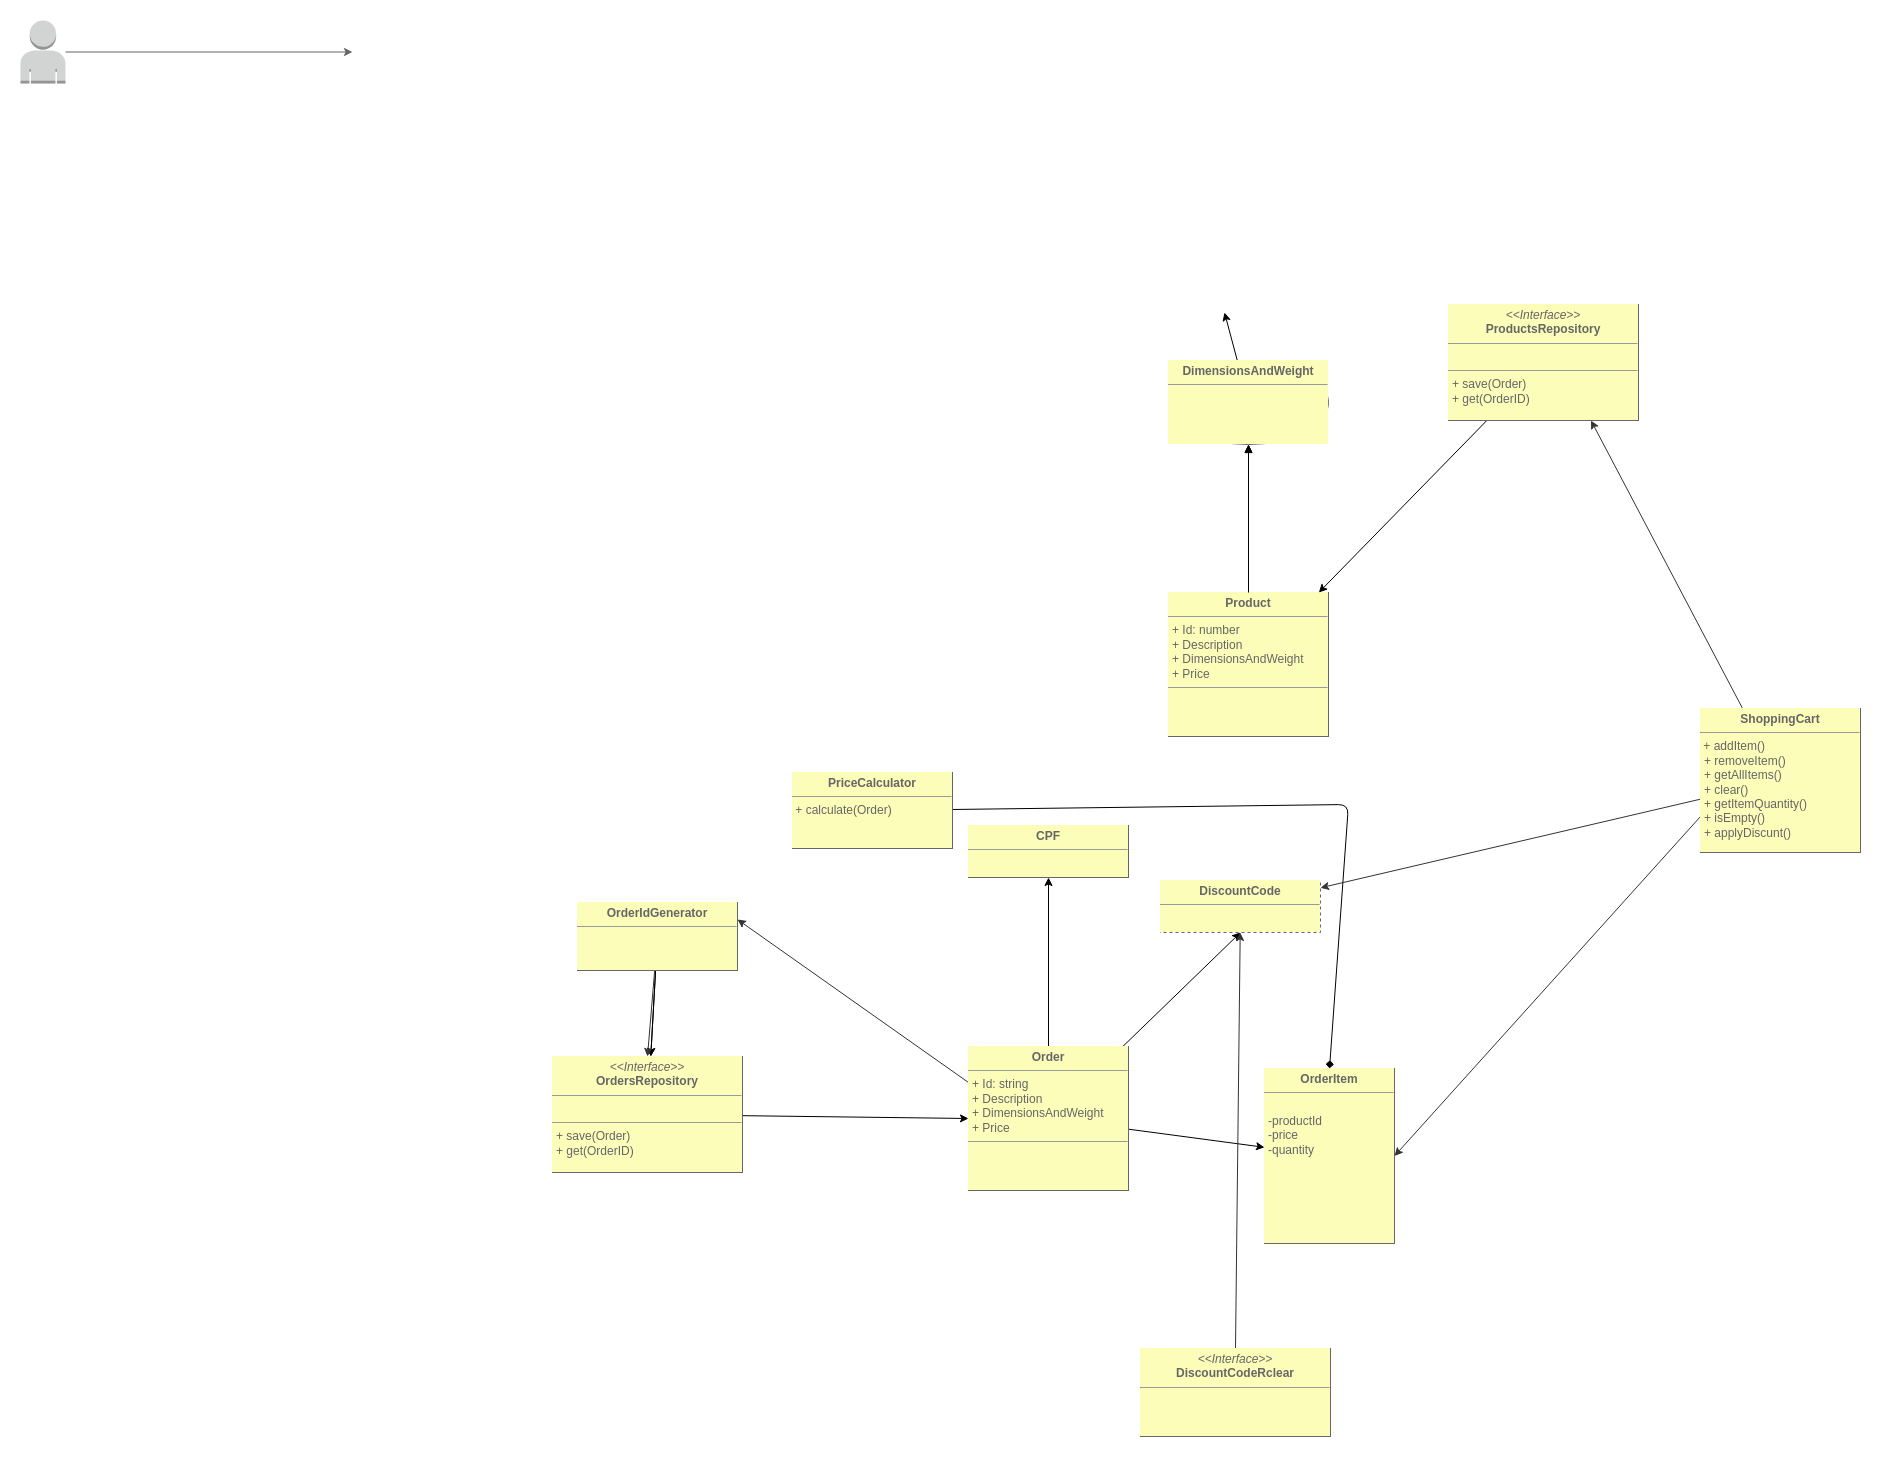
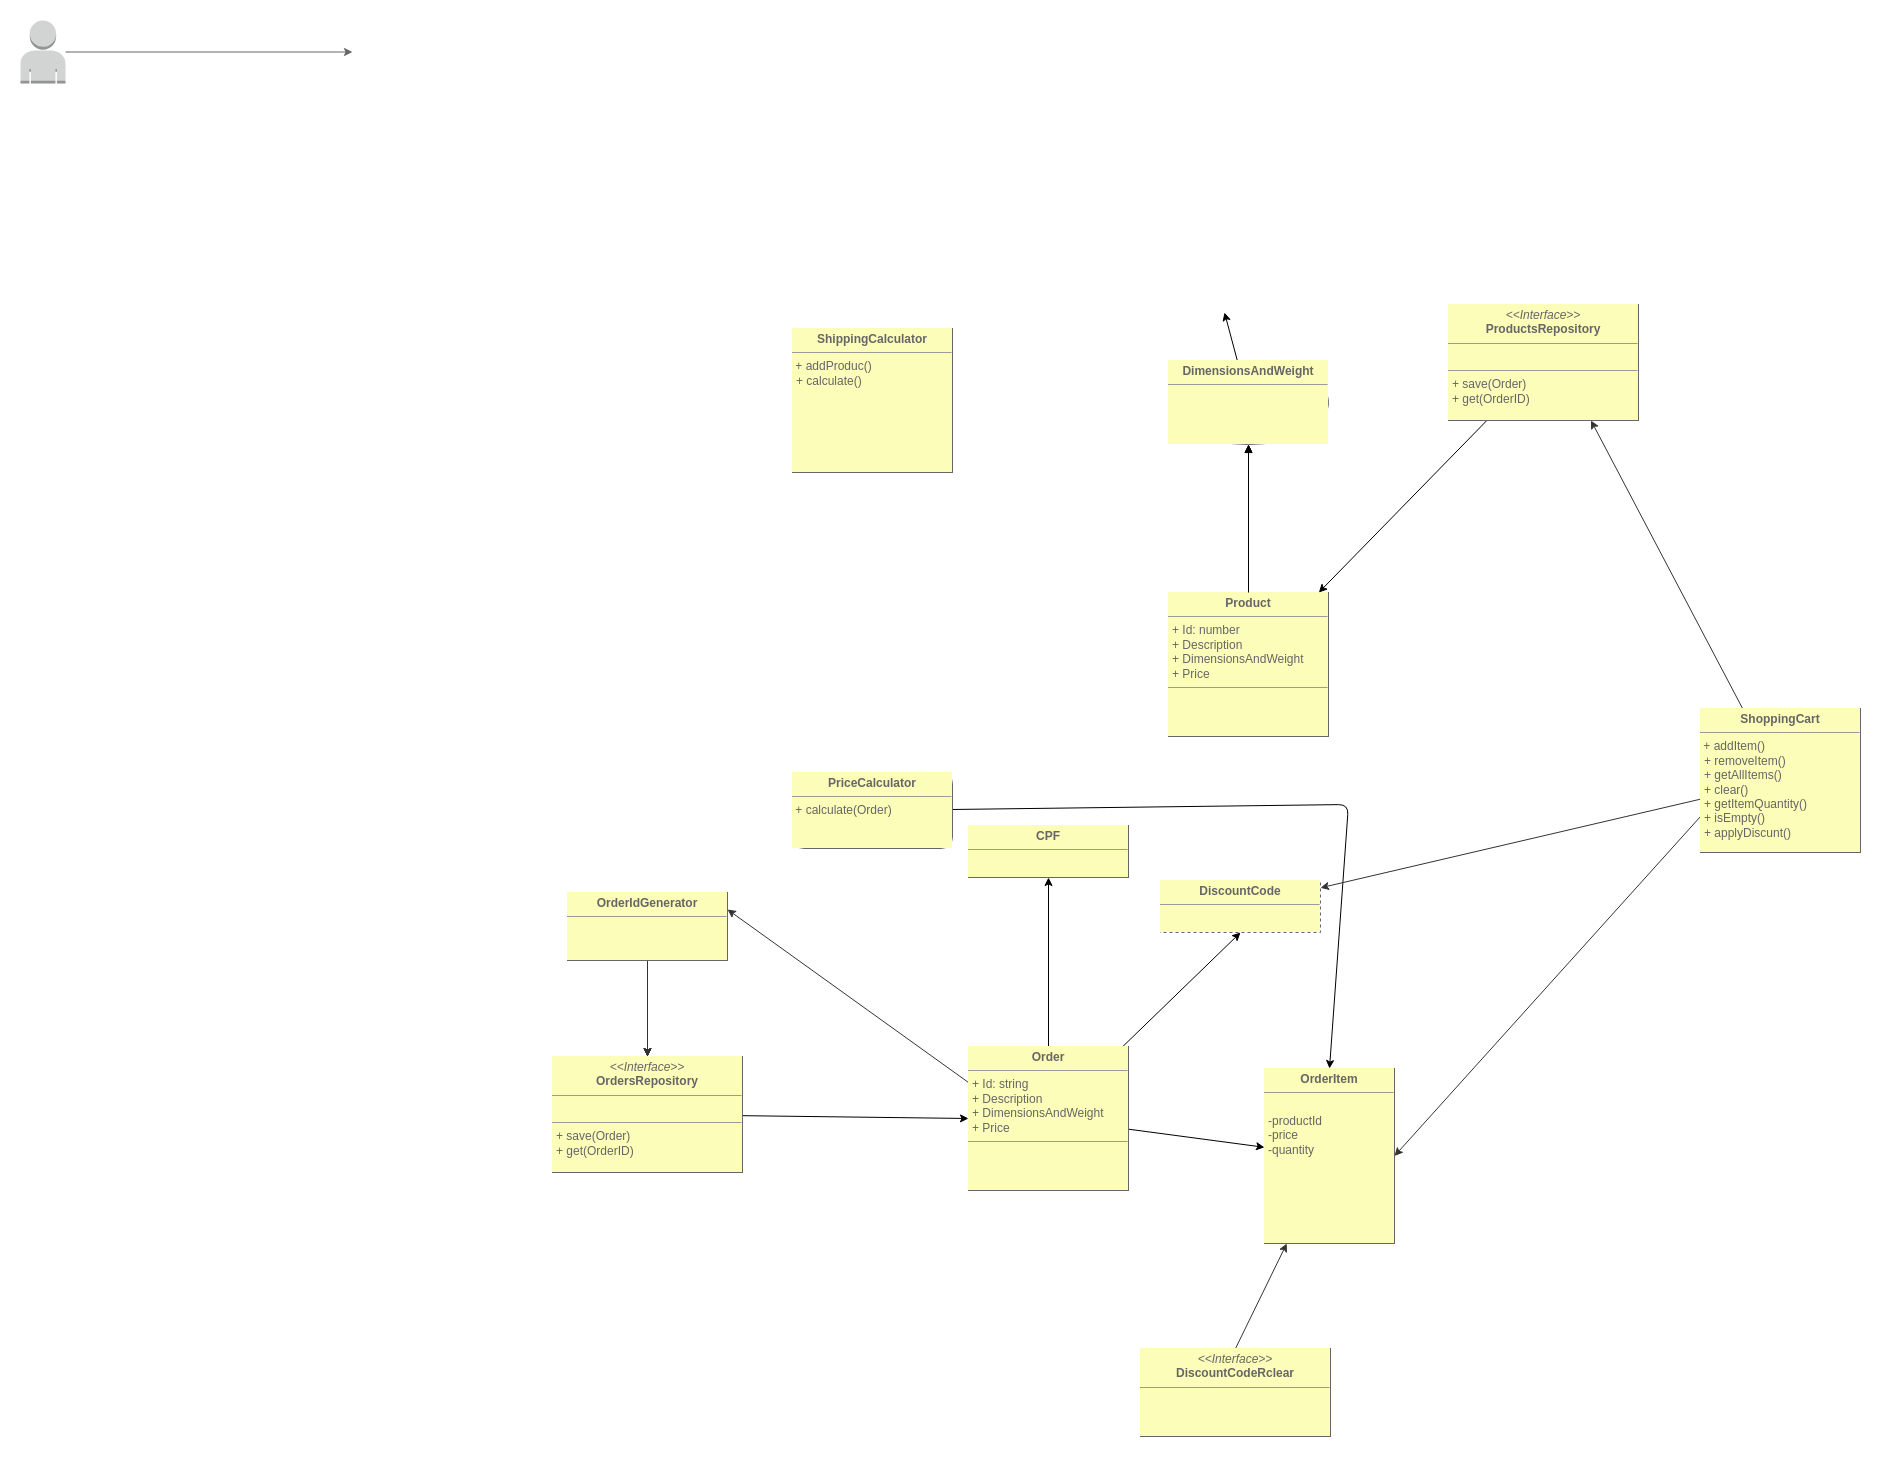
node "ShippingCalculator + addProduc() + calculate()": added
node "PriceCalculator + calculate(Order)": shape rectangle -> rounded rectangle
node "OrderIdGenerator": moved (658, 937) -> (648, 927)
edge "PriceCalculator + calculate(Order)" -> "OrderItem -productId -price -quantity": arrowhead diamond -> classic
edge "<<Interface>> DiscountCodeRclear" -> "DiscountCode": now "<<Interface>> DiscountCodeRclear" -> "OrderItem -productId -price -quantity"
